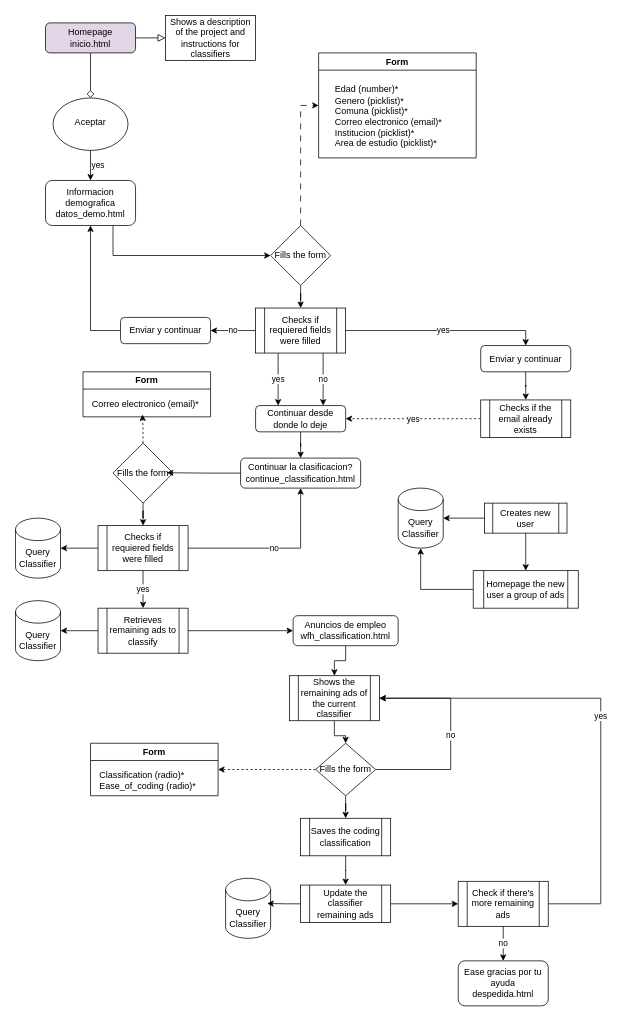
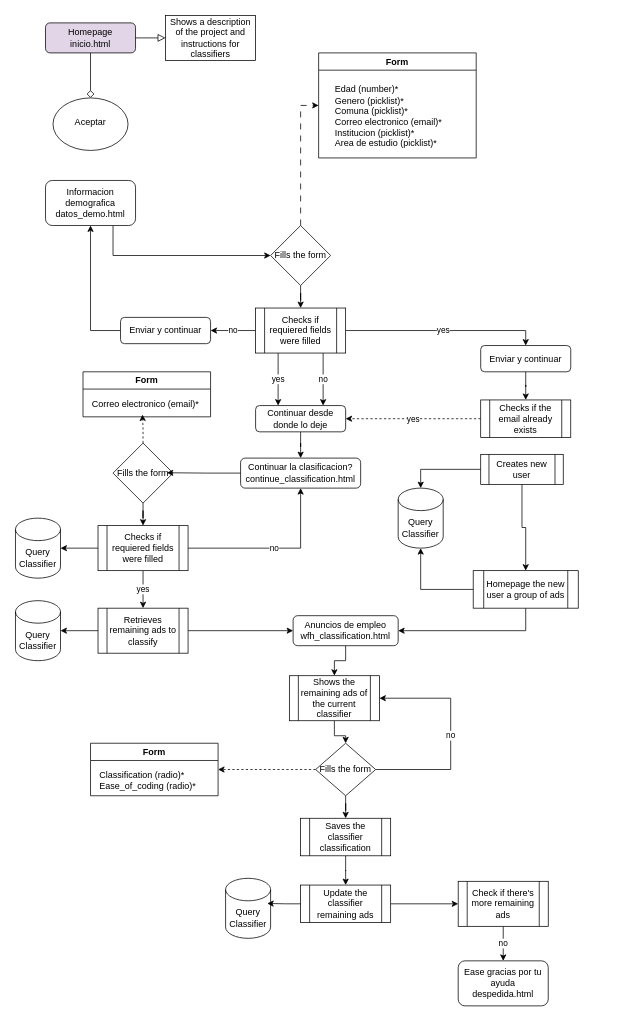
edge "Aceptar" -> "Informacion demografica datos_demo.html": removed, label "yes"
node "Creates new user": moved (525, 518) -> (522, 469)
edge "Homepage the new user a group of ads" -> "Anuncios de empleo wfh_classification.html": added
edge "Check if there's more remaining ads" -> "Shows the remaining ads of the current classifier": removed, label "yes"
node "Saves the coding classification": label "Saves the coding classification" -> "Saves the classifier classification"
